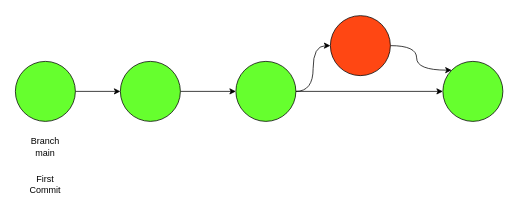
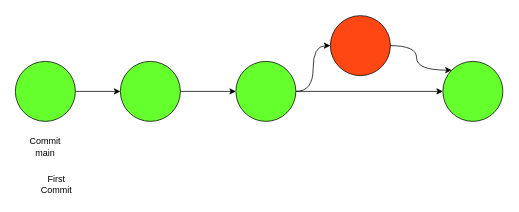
node "Branch main": label "Branch main" -> "Commit main"
node "First Commit": moved (45, 184) -> (57, 184)
